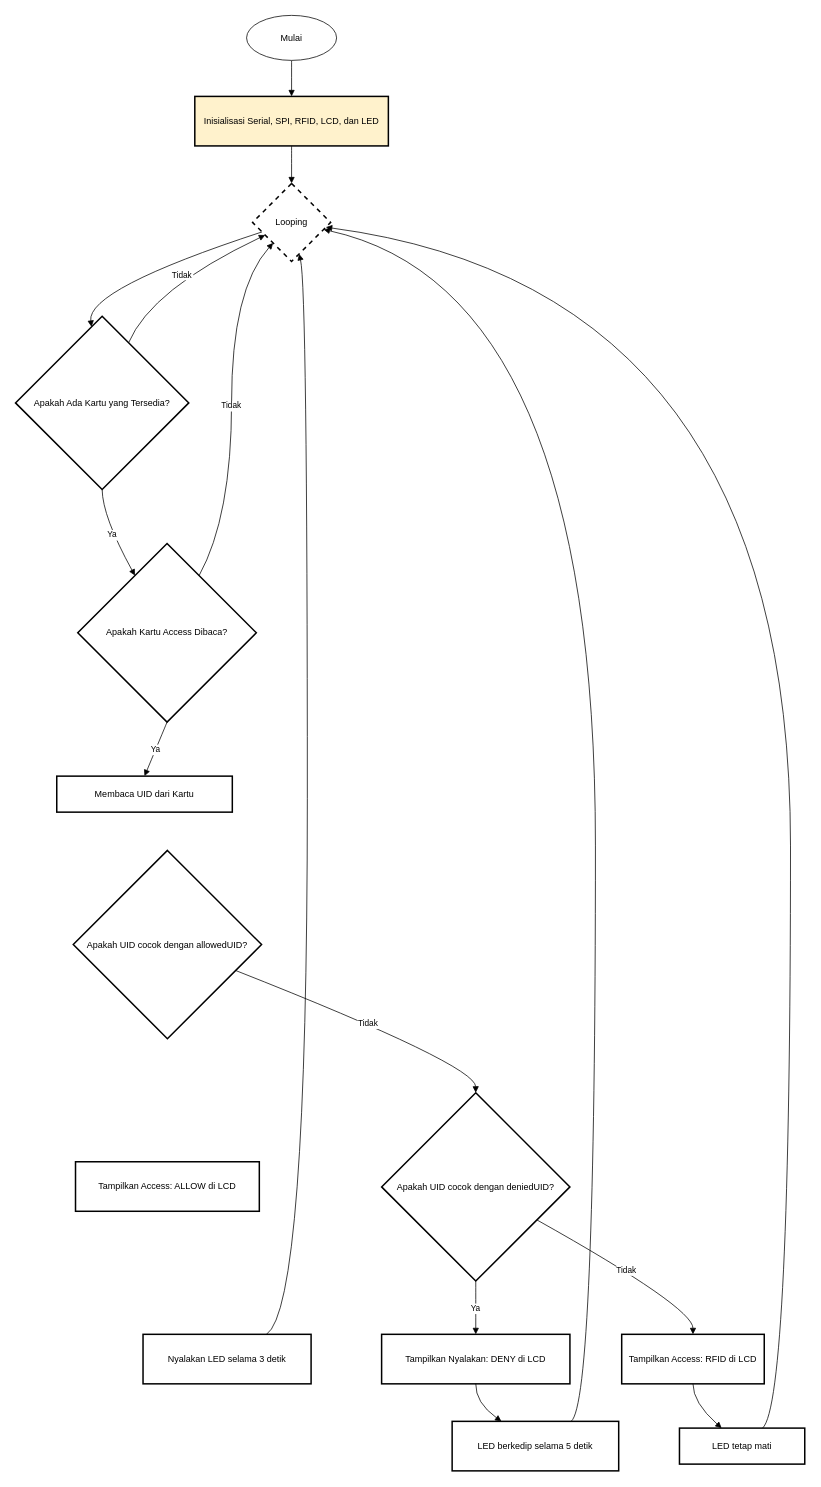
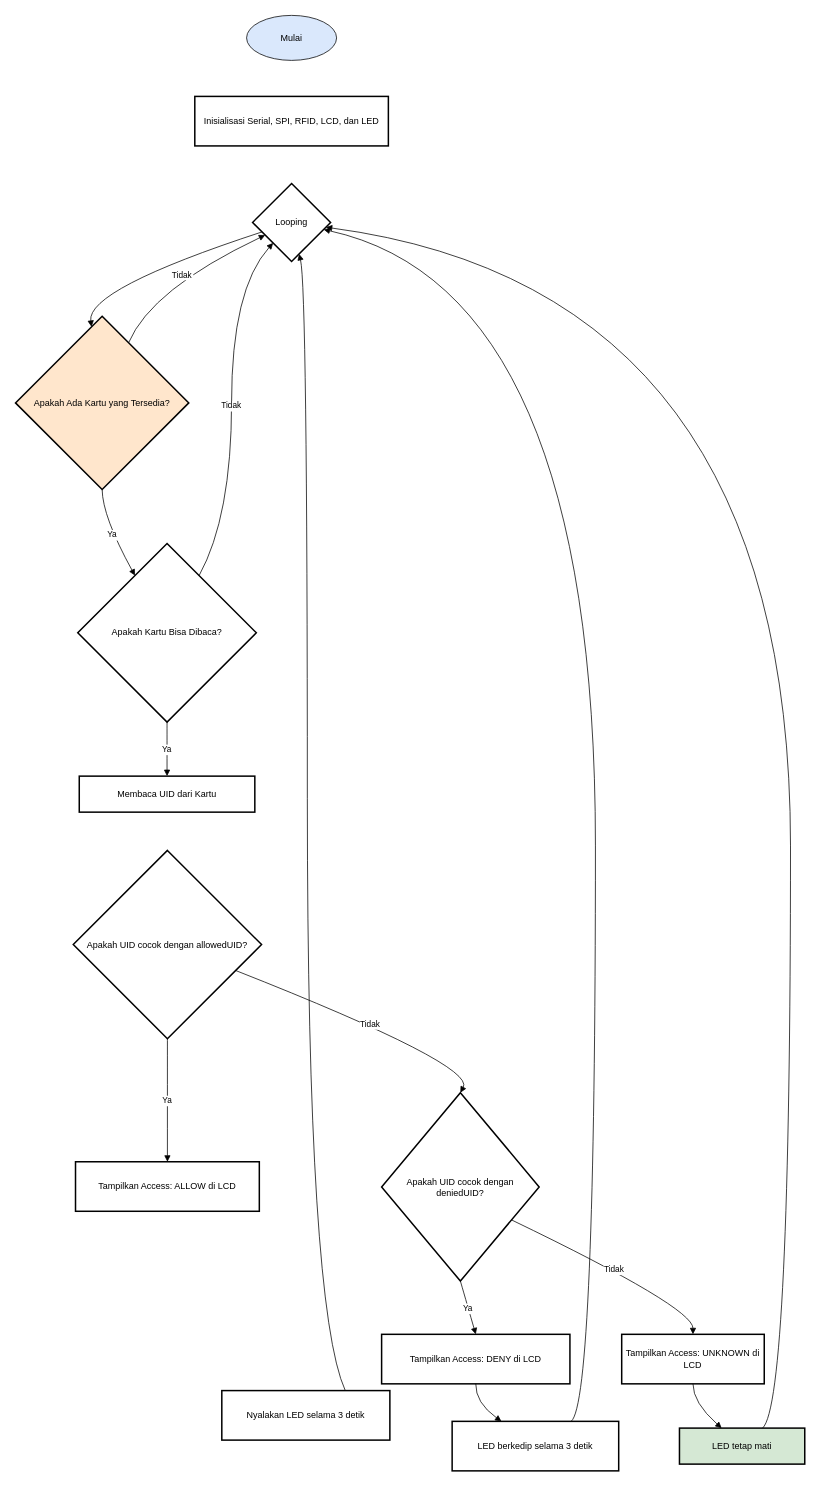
node "Mulai": fillcolor #ffffff -> #dae8fc
edge "Mulai" -> "Inisialisasi Serial, SPI, RFID, LCD, dan LED": removed
node "Inisialisasi Serial, SPI, RFID, LCD, dan LED": fillcolor #fff2cc -> #ffffff
edge "Inisialisasi Serial, SPI, RFID, LCD, dan LED" -> "Looping": removed
node "Looping": style dashed -> solid
node "Apakah Ada Kartu yang Tersedia?": fillcolor #ffffff -> #ffe6cc
node "Apakah Kartu Access Dibaca?": label "Apakah Kartu Access Dibaca?" -> "Apakah Kartu Bisa Dibaca?"
node "Membaca UID dari Kartu": moved (144, 794) -> (167, 794)
edge "Apakah UID cocok dengan allowedUID?" -> "Tampilkan Access: ALLOW di LCD": added, label "Ya"
node "Apakah UID cocok dengan deniedUID?": size 188x188 -> 158x188
node "Nyalakan LED selama 3 detik": moved (227, 1359) -> (306, 1415)
node "Tampilkan Nyalakan: DENY di LCD": label "Tampilkan Nyalakan: DENY di LCD" -> "Tampilkan Access: DENY di LCD"
node "Tampilkan Access: RFID di LCD": label "Tampilkan Access: RFID di LCD" -> "Tampilkan Access: UNKNOWN di LCD"
node "LED berkedip selama 5 detik": label "LED berkedip selama 5 detik" -> "LED berkedip selama 3 detik"
node "LED tetap mati": fillcolor #ffffff -> #d5e8d4
